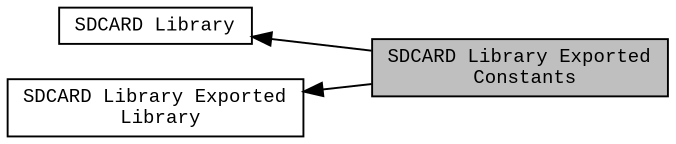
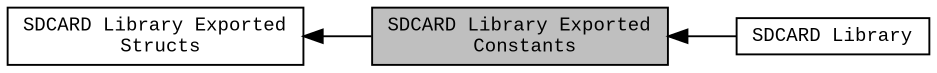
edge "SDCARD Library Exported Constants" -> "SDCARD Library": reversed
node "SDCARD Library Exported Library": label "SDCARD Library Exported Library" -> "SDCARD Library Exported Structs"
